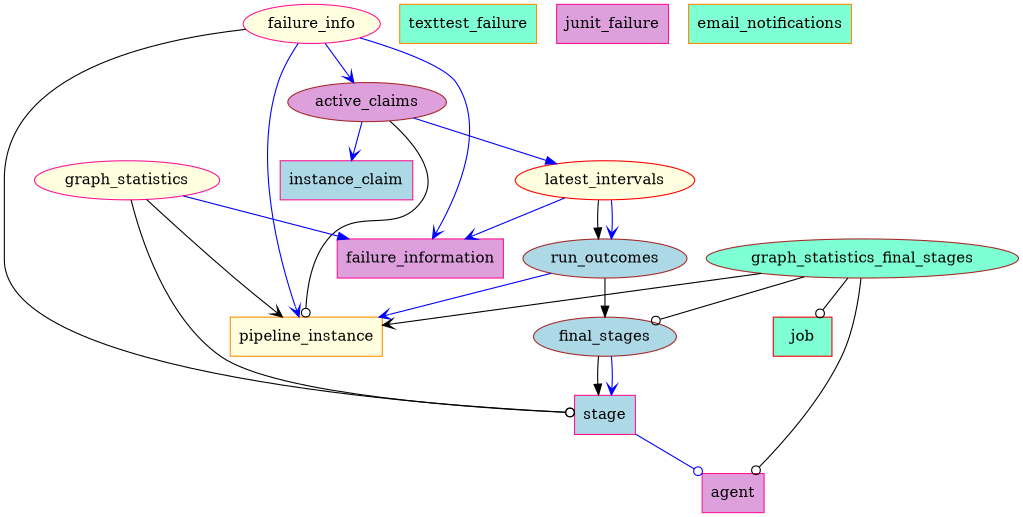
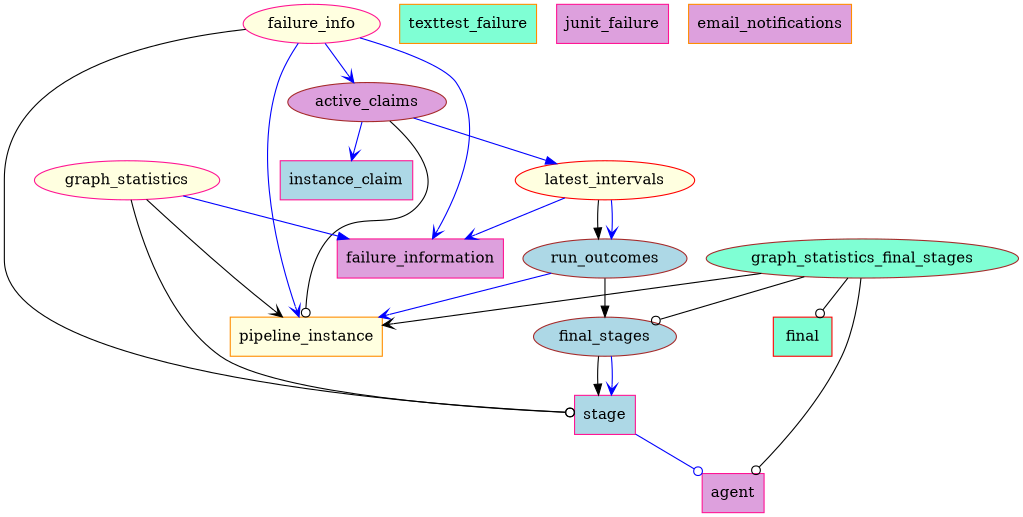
node "email_notifications": fillcolor aquamarine -> plum
node "job": label "job" -> "final"
